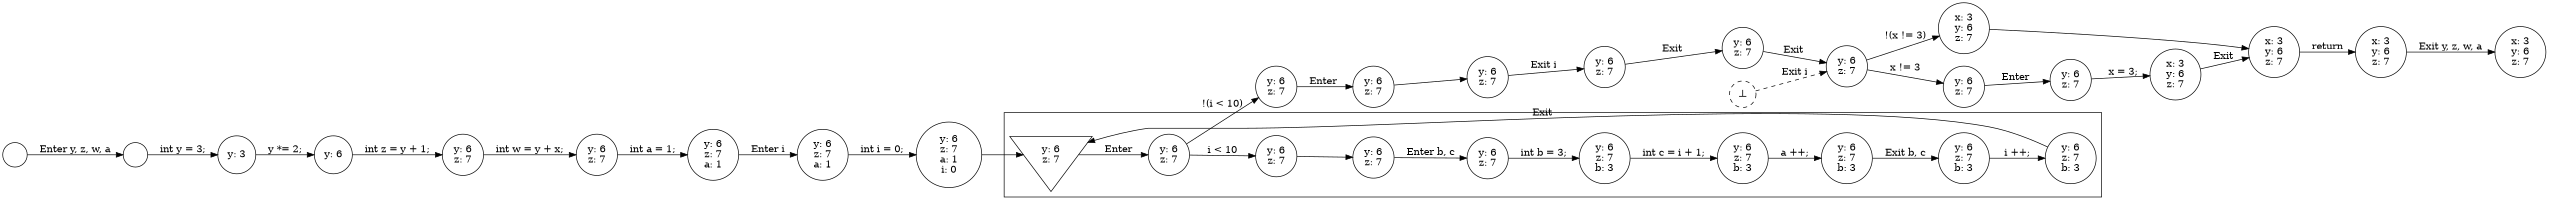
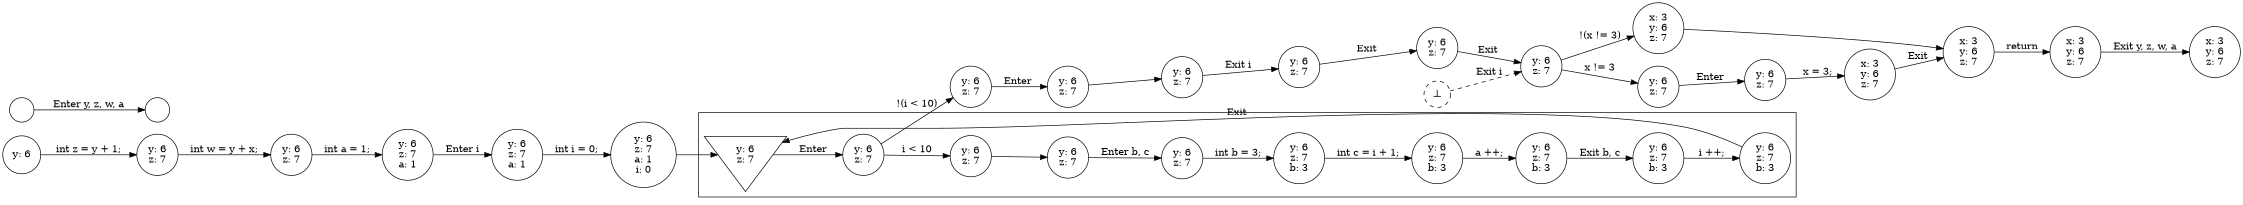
node "y: 3": removed
